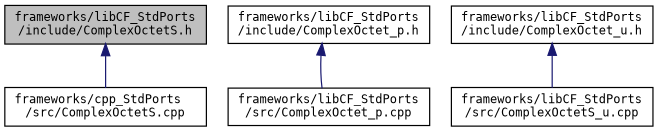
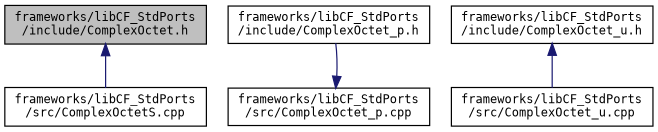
node "frameworks/libCF_StdPorts /include/ComplexOctetS.h": label "frameworks/libCF_StdPorts /include/ComplexOctetS.h" -> "frameworks/libCF_StdPorts /include/ComplexOctet.h"
edge "frameworks/libCF_StdPorts /src/ComplexOctet_p.cpp" -> "frameworks/libCF_StdPorts /include/ComplexOctet_p.h": reversed
node "frameworks/cpp_StdPorts /src/ComplexOctetS.cpp": label "frameworks/cpp_StdPorts /src/ComplexOctetS.cpp" -> "frameworks/libCF_StdPorts /src/ComplexOctetS.cpp"
node "frameworks/libCF_StdPorts /src/ComplexOctetS_u.cpp": label "frameworks/libCF_StdPorts /src/ComplexOctetS_u.cpp" -> "frameworks/libCF_StdPorts /src/ComplexOctet_u.cpp"
